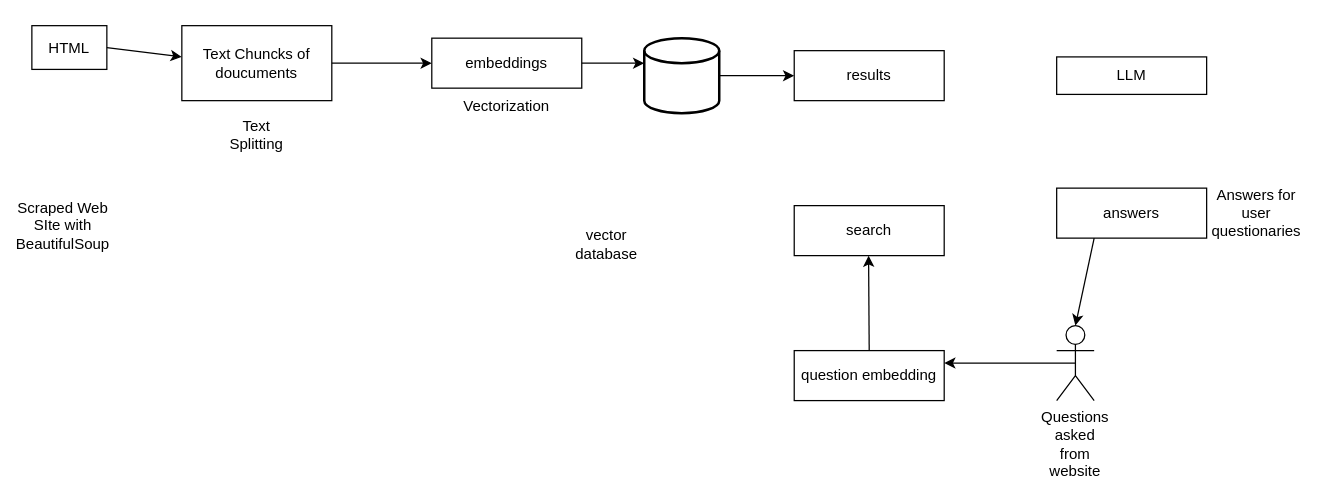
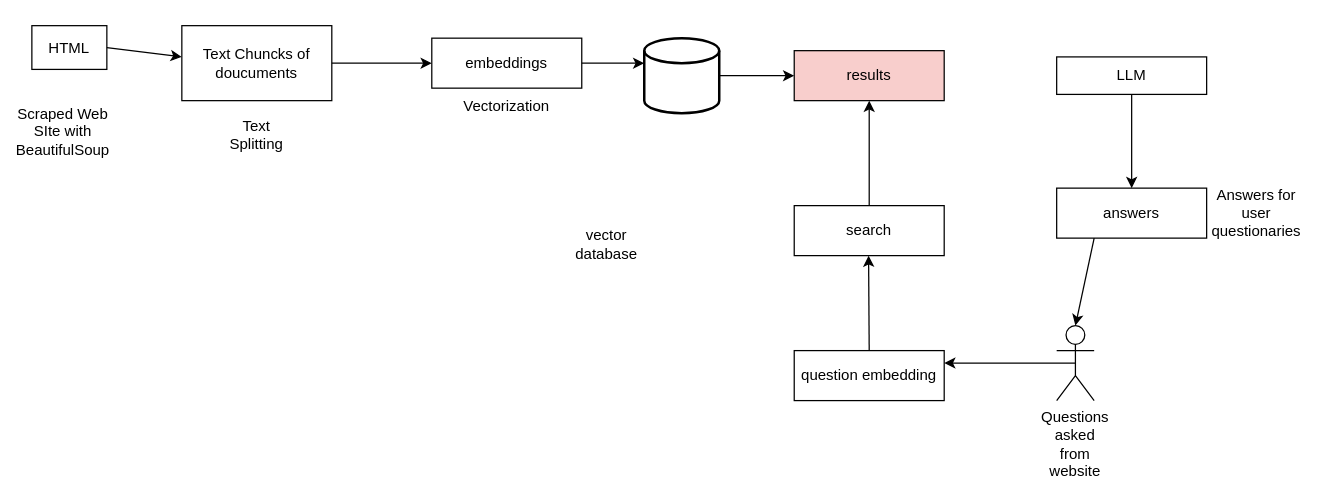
node "results": fillcolor #ffffff -> #f8cecc
edge "LLM" -> "answers": added
edge "search" -> "results": added
node "Scraped Web SIte with BeautifulSoup": moved (63, 226) -> (63, 132)
